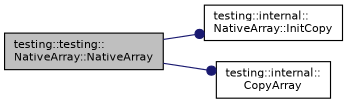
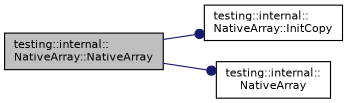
node "testing::testing:: NativeArray::NativeArray": label "testing::testing:: NativeArray::NativeArray" -> "testing::internal:: NativeArray::NativeArray"
node "testing::internal:: CopyArray": label "testing::internal:: CopyArray" -> "testing::internal:: NativeArray"
